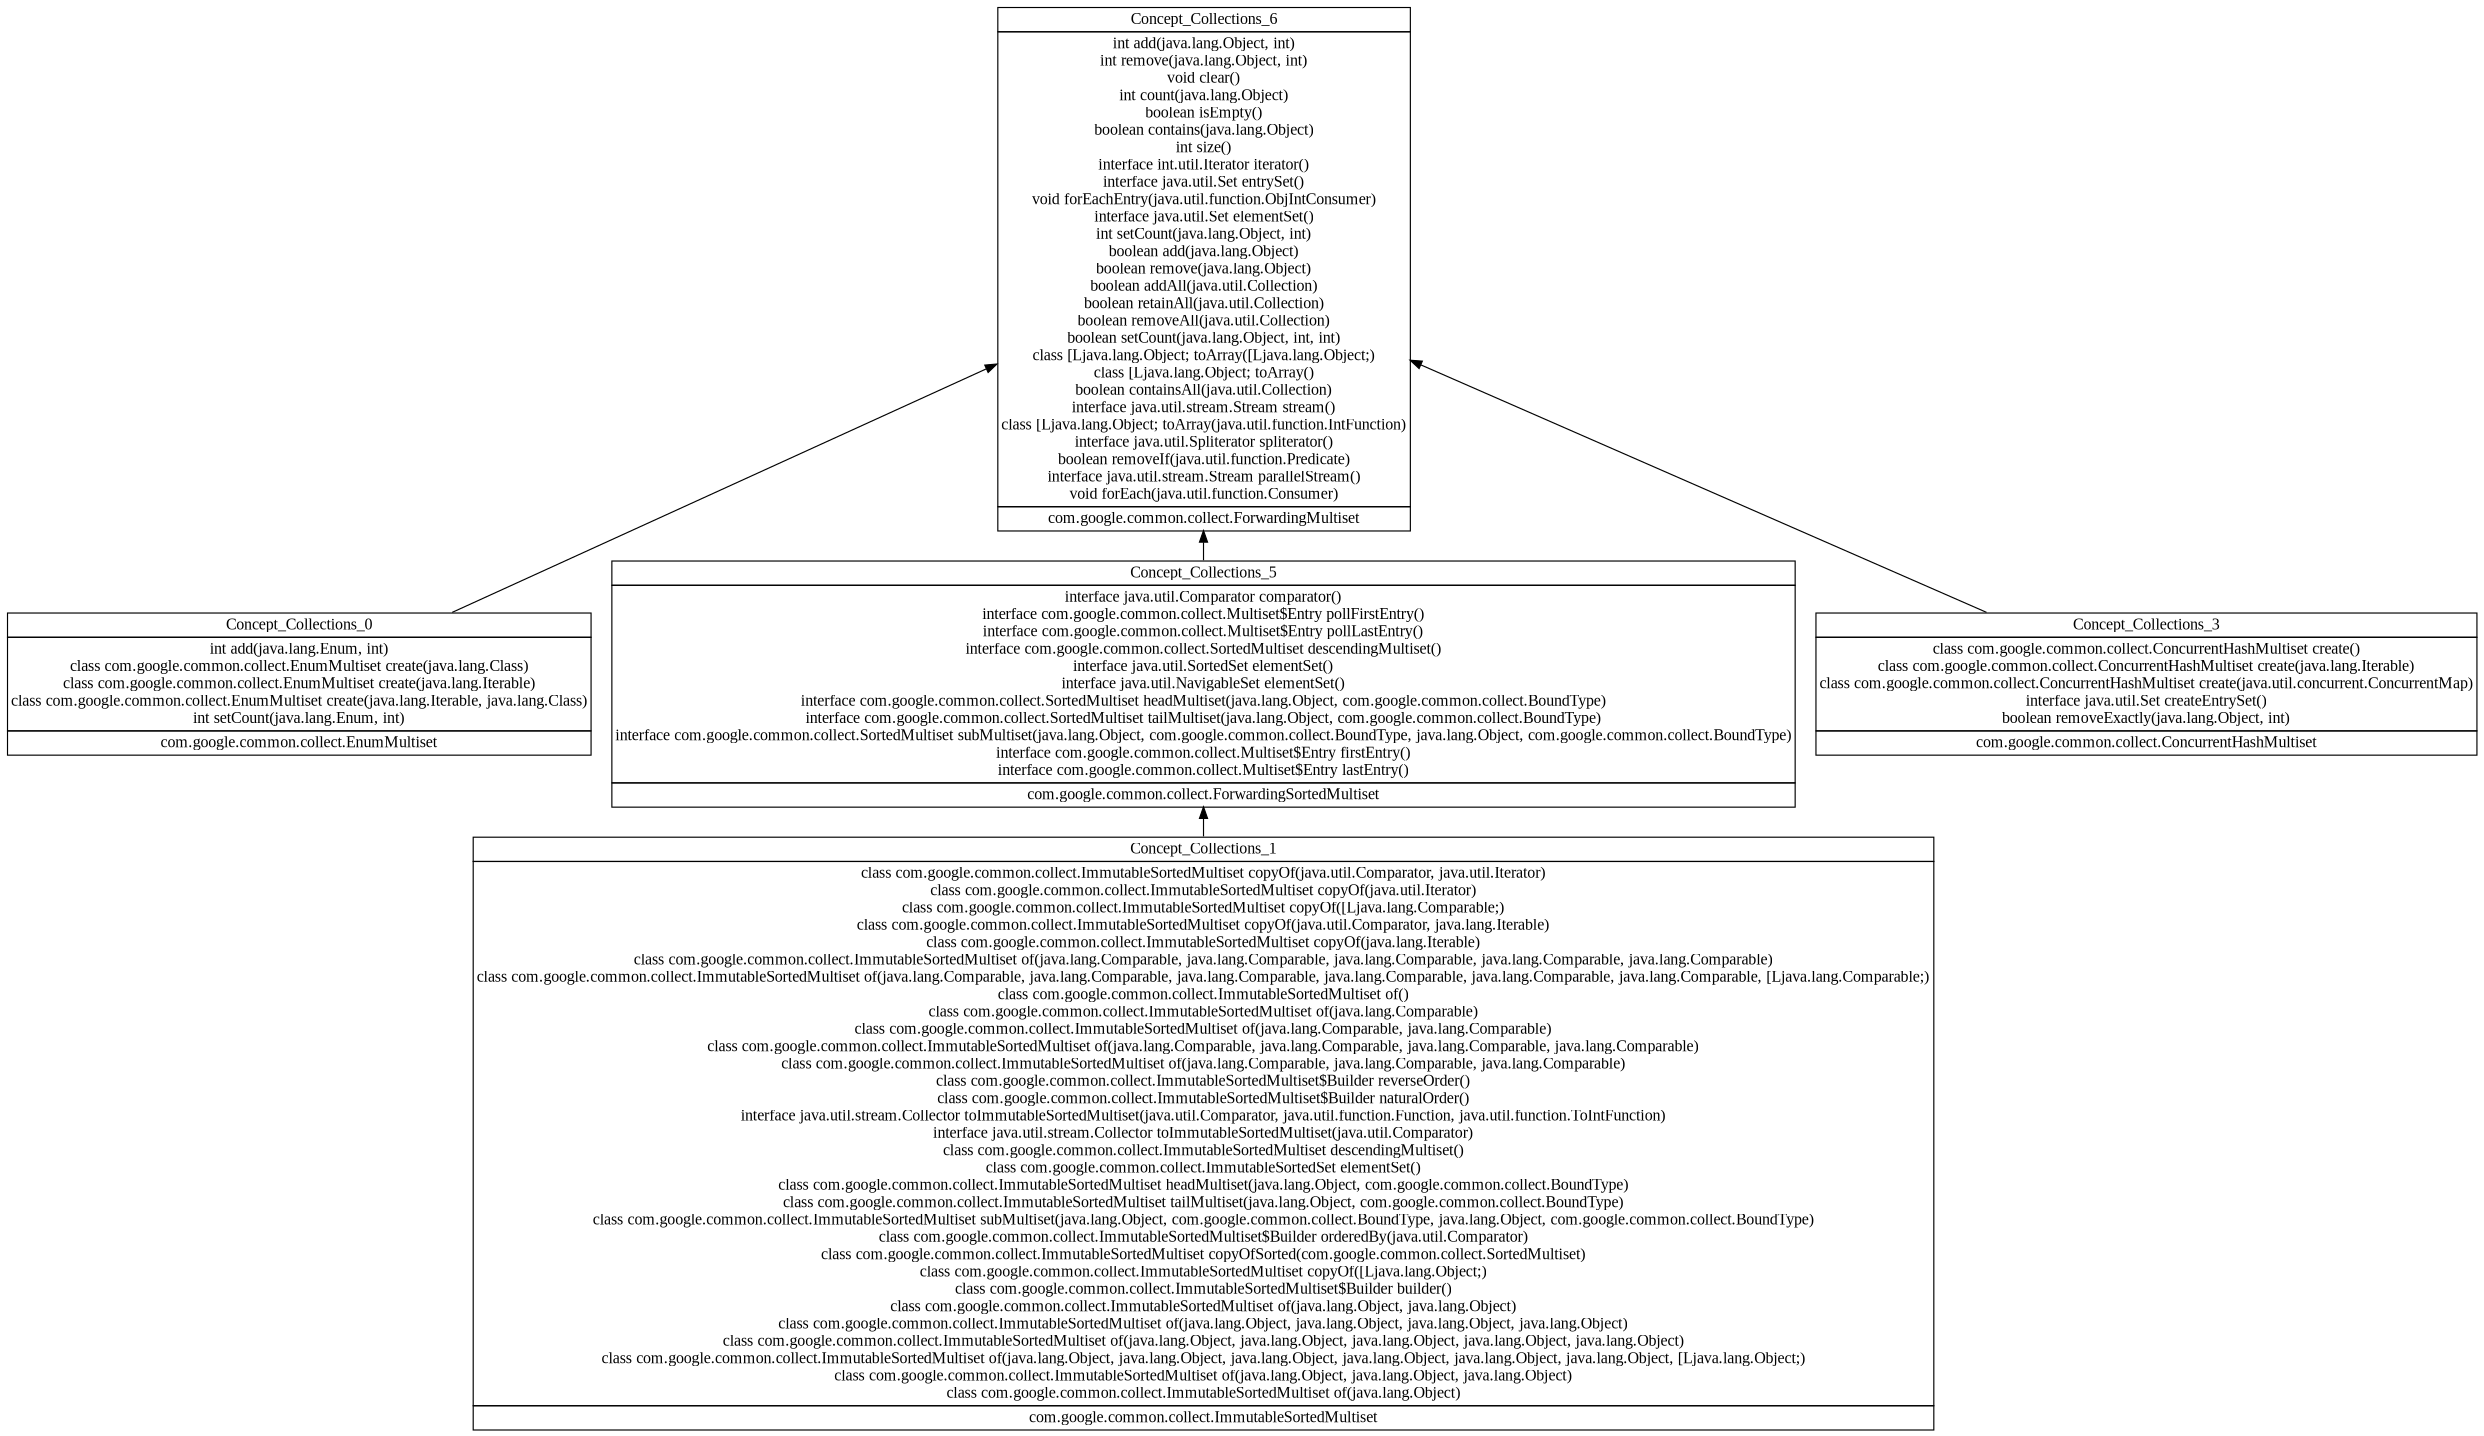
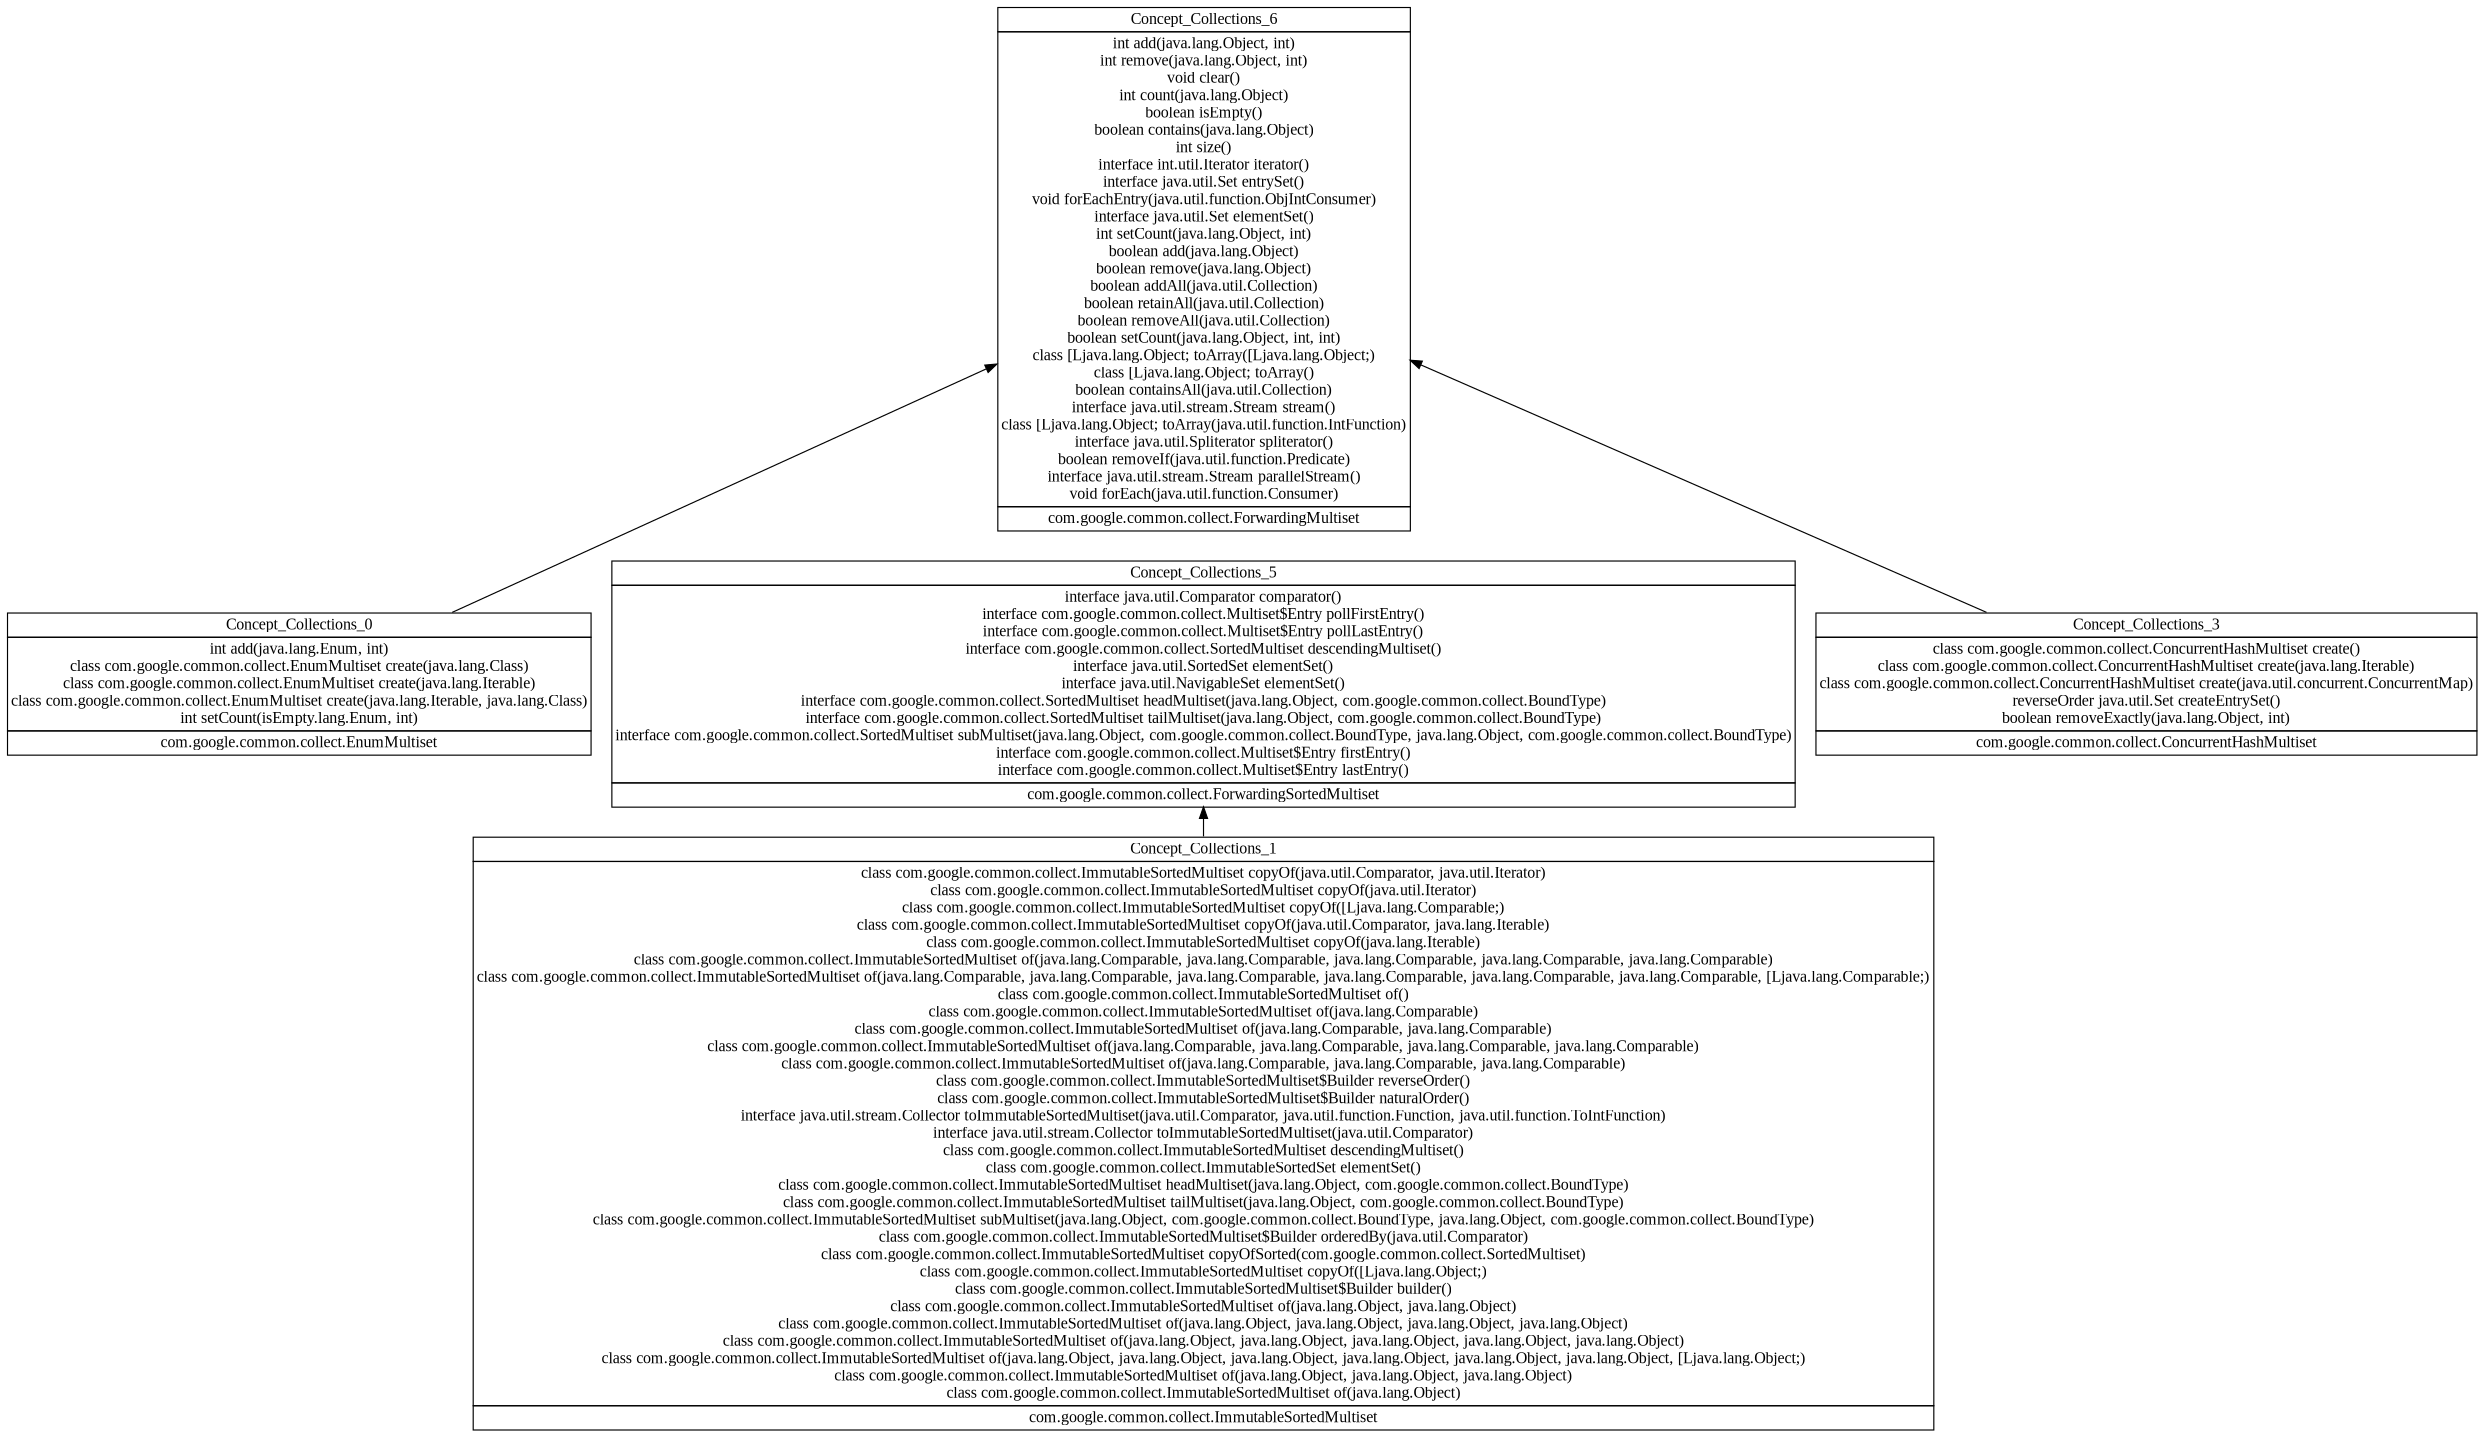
edge "Concept_Collections_5" -> "Concept_Collections_6": removed
node "Concept_Collections_3": text "interface java.util.Set createEntrySet()" -> "reverseOrder java.util.Set createEntrySet()"
node "Concept_Collections_0": text "int setCount(java.lang.Enum, int)" -> "int setCount(isEmpty.lang.Enum, int)"
